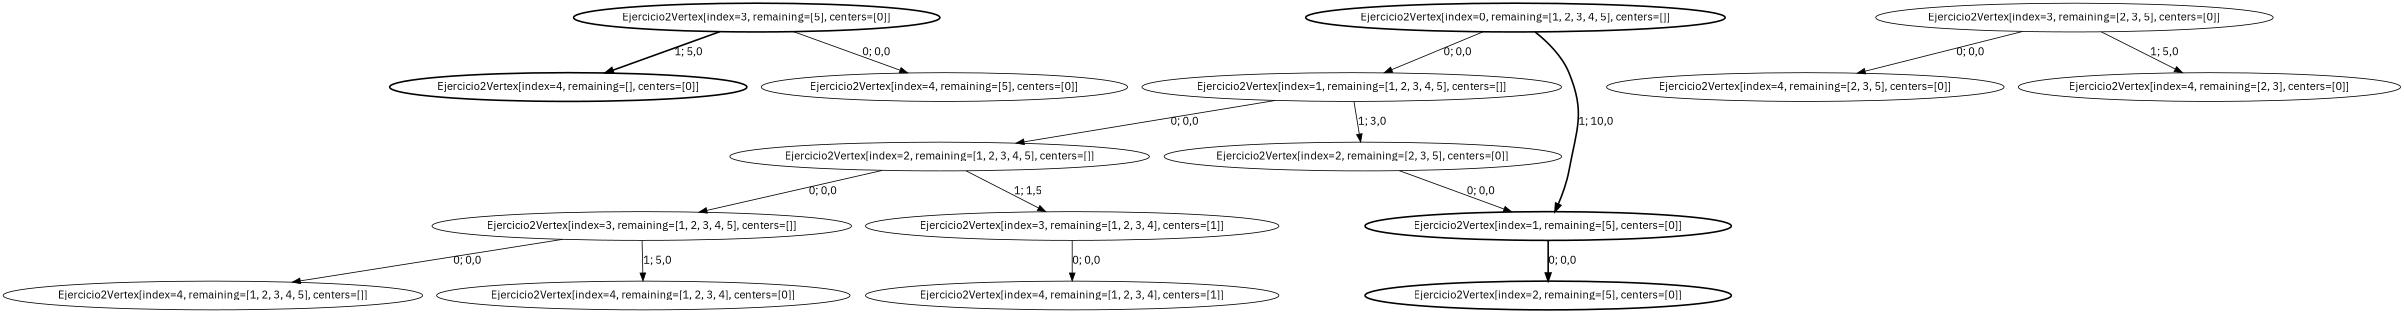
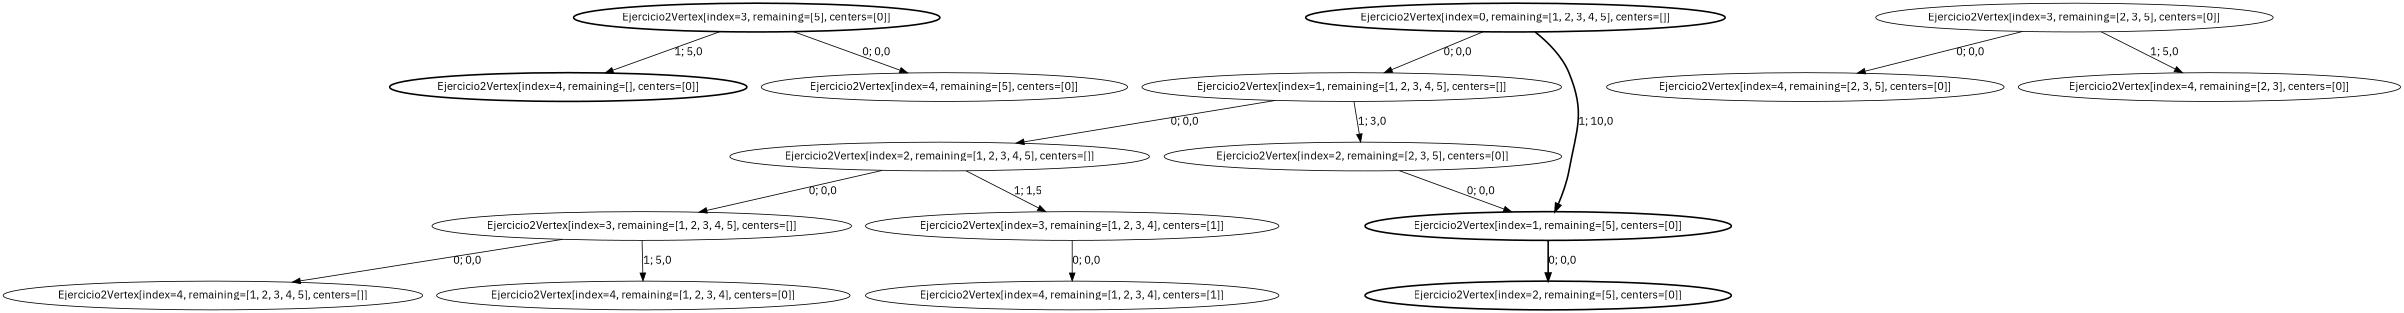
edge "Ejercicio2Vertex[index=3, remaining=[5], centers=[0]]" -> "Ejercicio2Vertex[index=4, remaining=[], centers=[0]]": style bold -> solid
